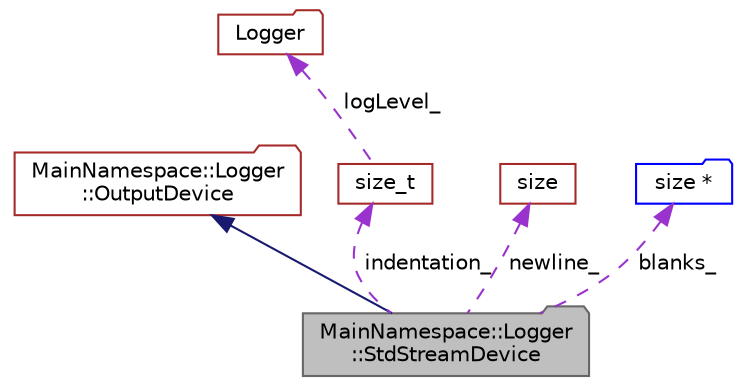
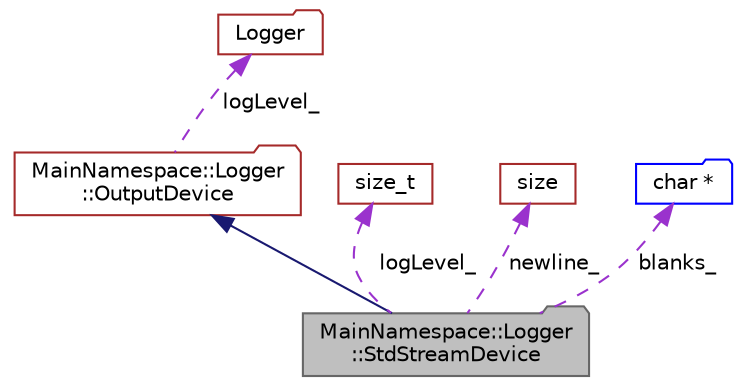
edge "size_t" -> "Logger": now "MainNamespace::Logger ::OutputDevice" -> "Logger"
node "size *": label "size *" -> "char *"
edge "MainNamespace::Logger ::StdStreamDevice" -> "size_t": label " indentation_" -> " logLevel_"
